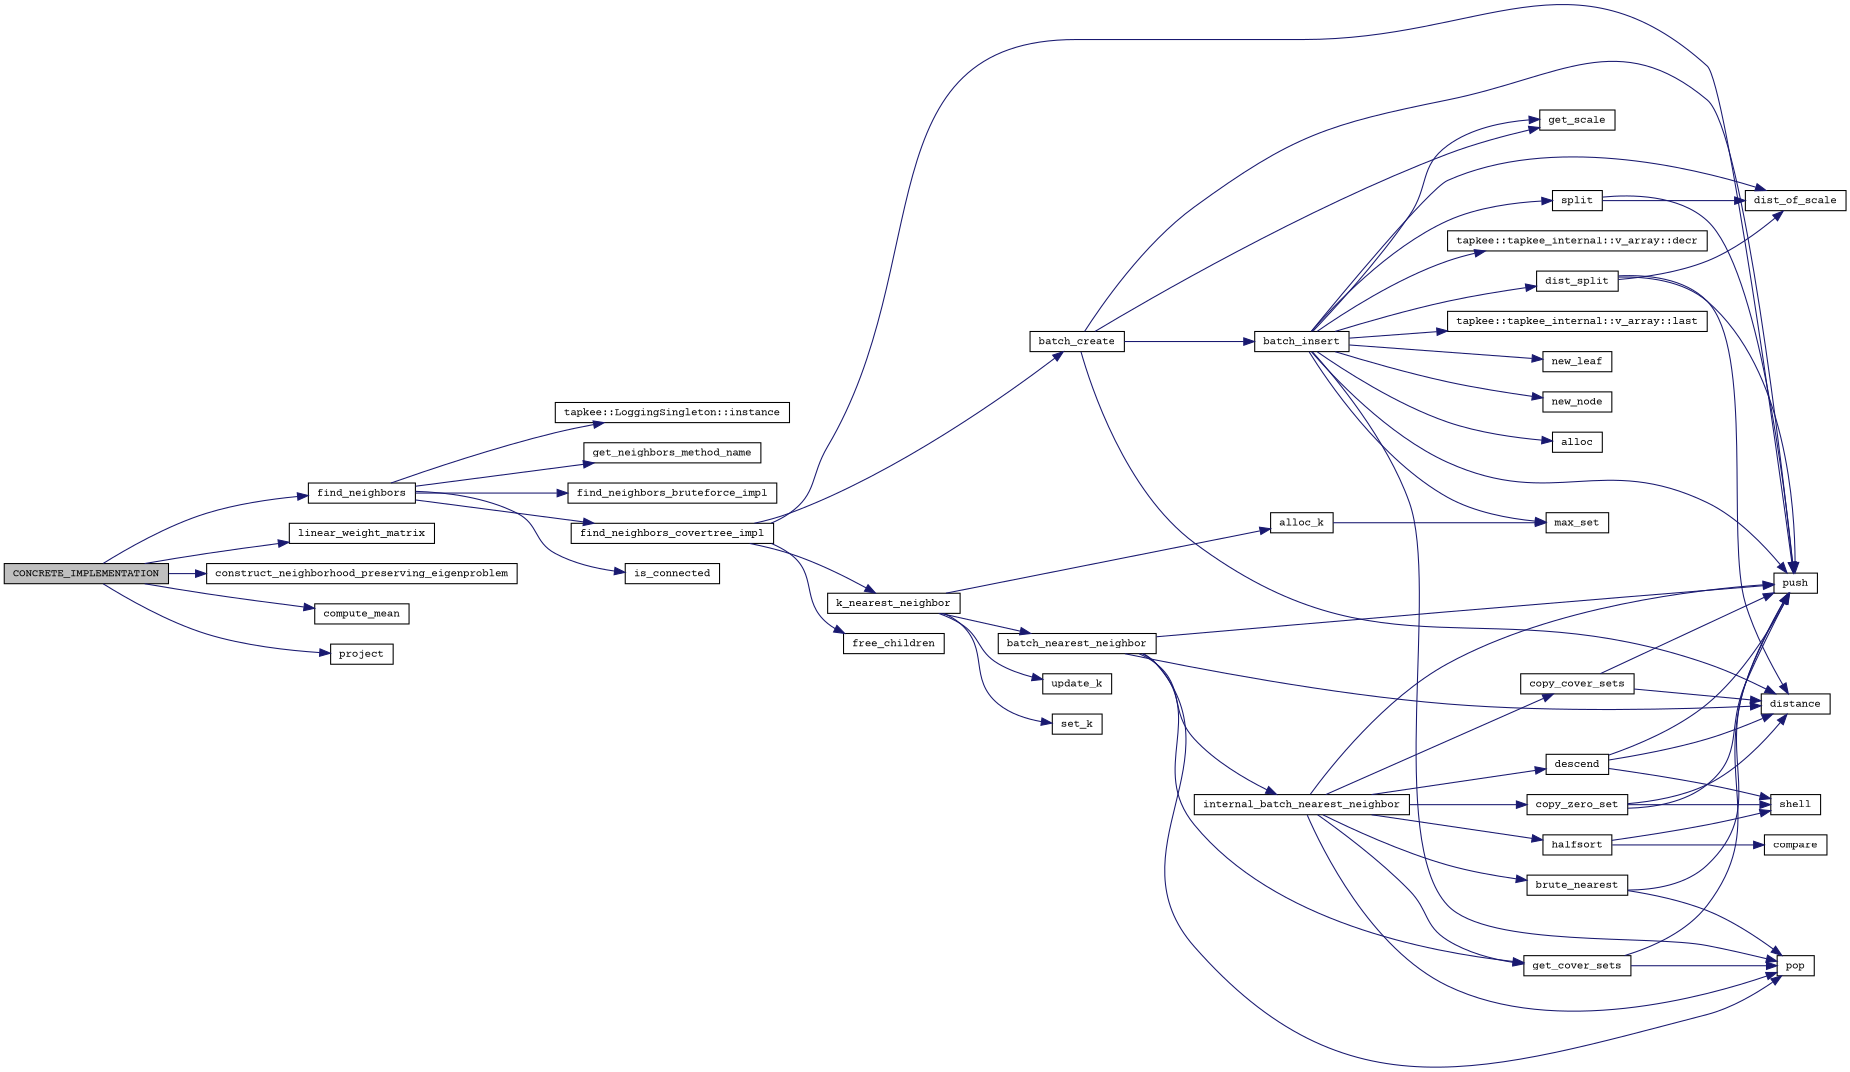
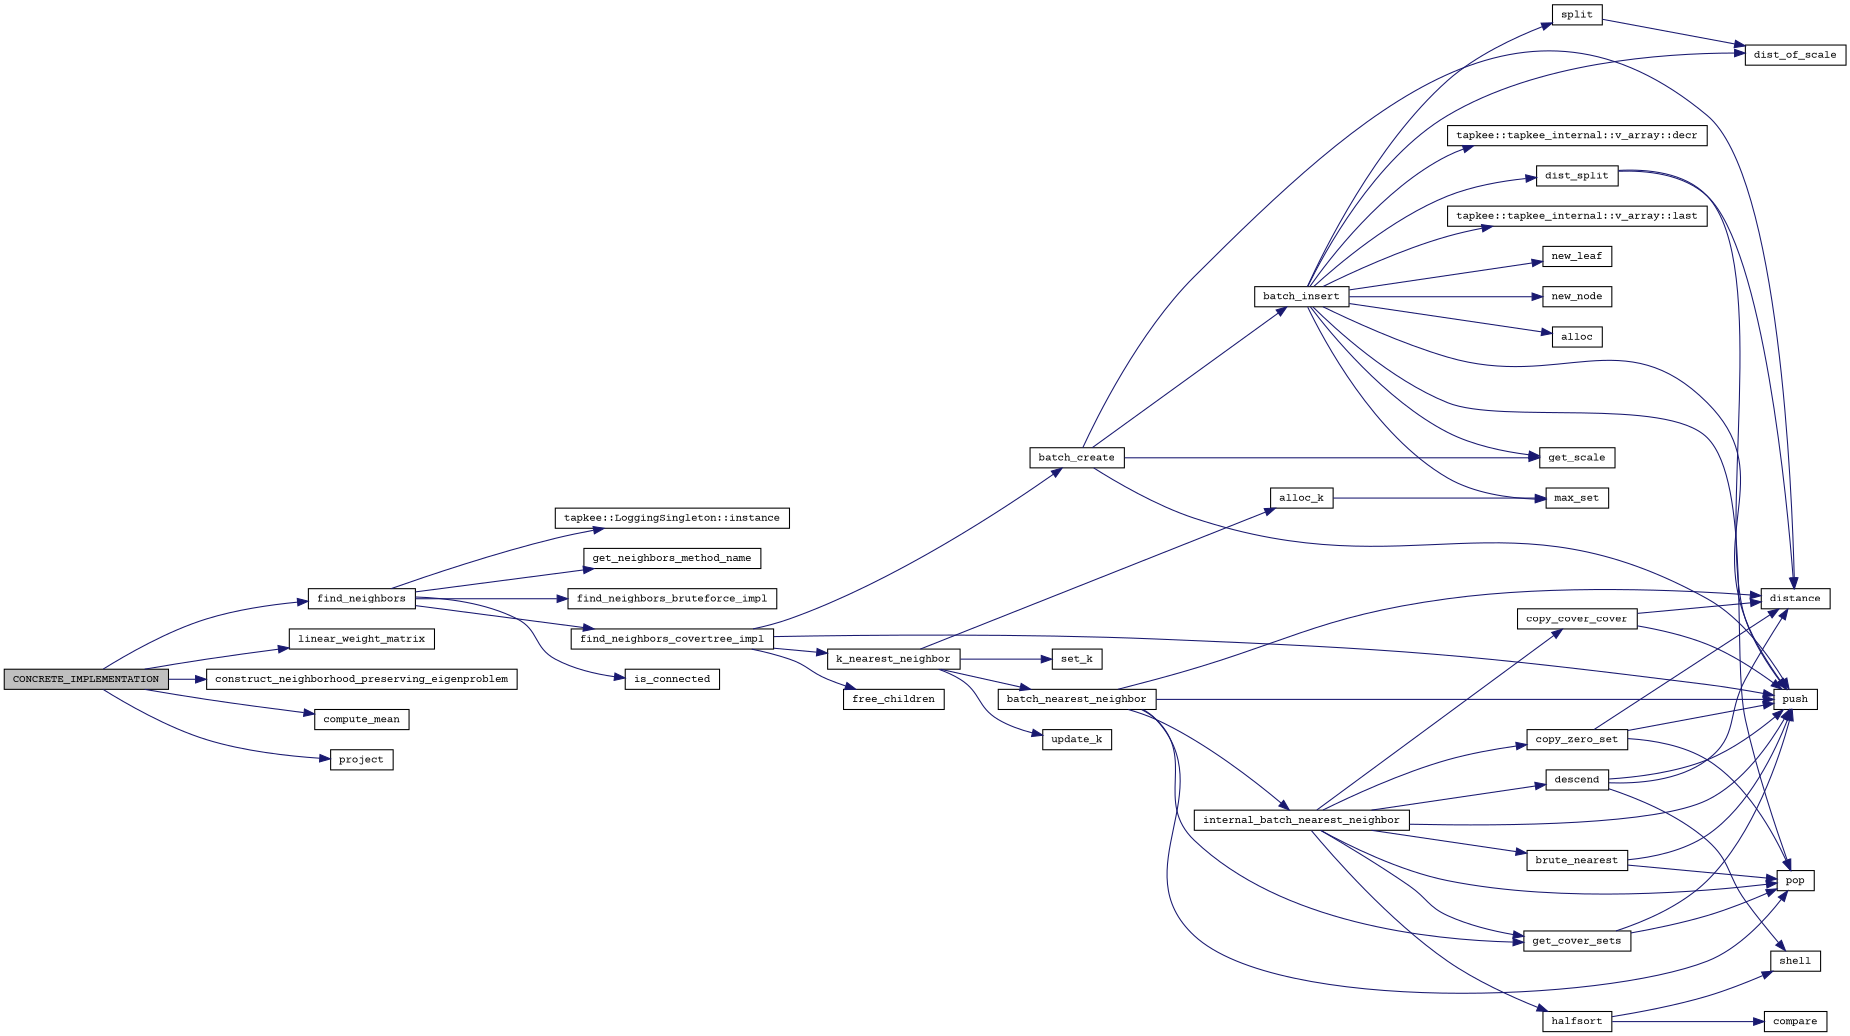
edge "dist_split" -> "dist_of_scale": removed
edge "split" -> "push": removed
node "copy_cover_sets": label "copy_cover_sets" -> "copy_cover_cover"
edge "copy_zero_set" -> "shell": now "copy_zero_set" -> "pop"
